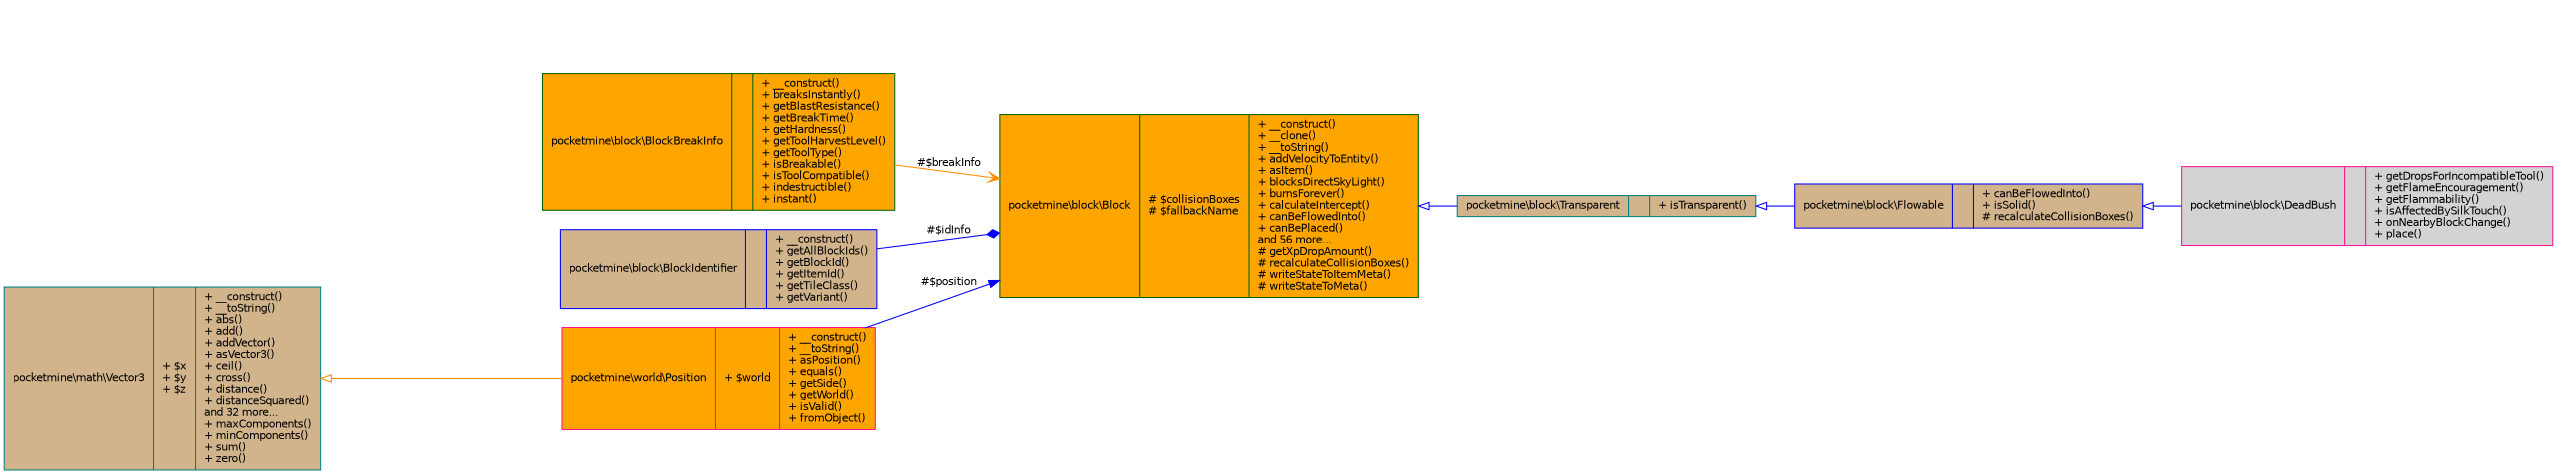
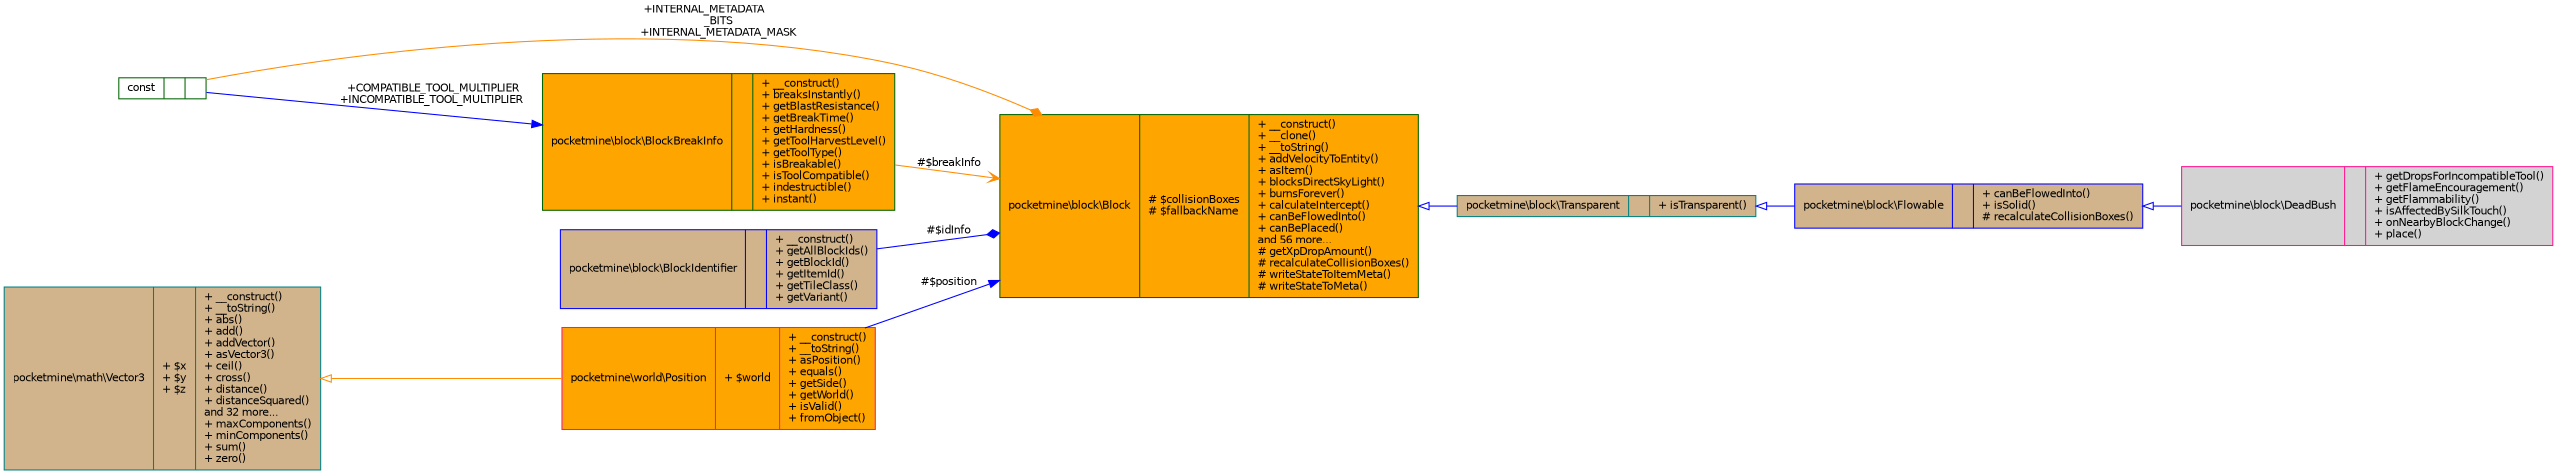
node "const": added
